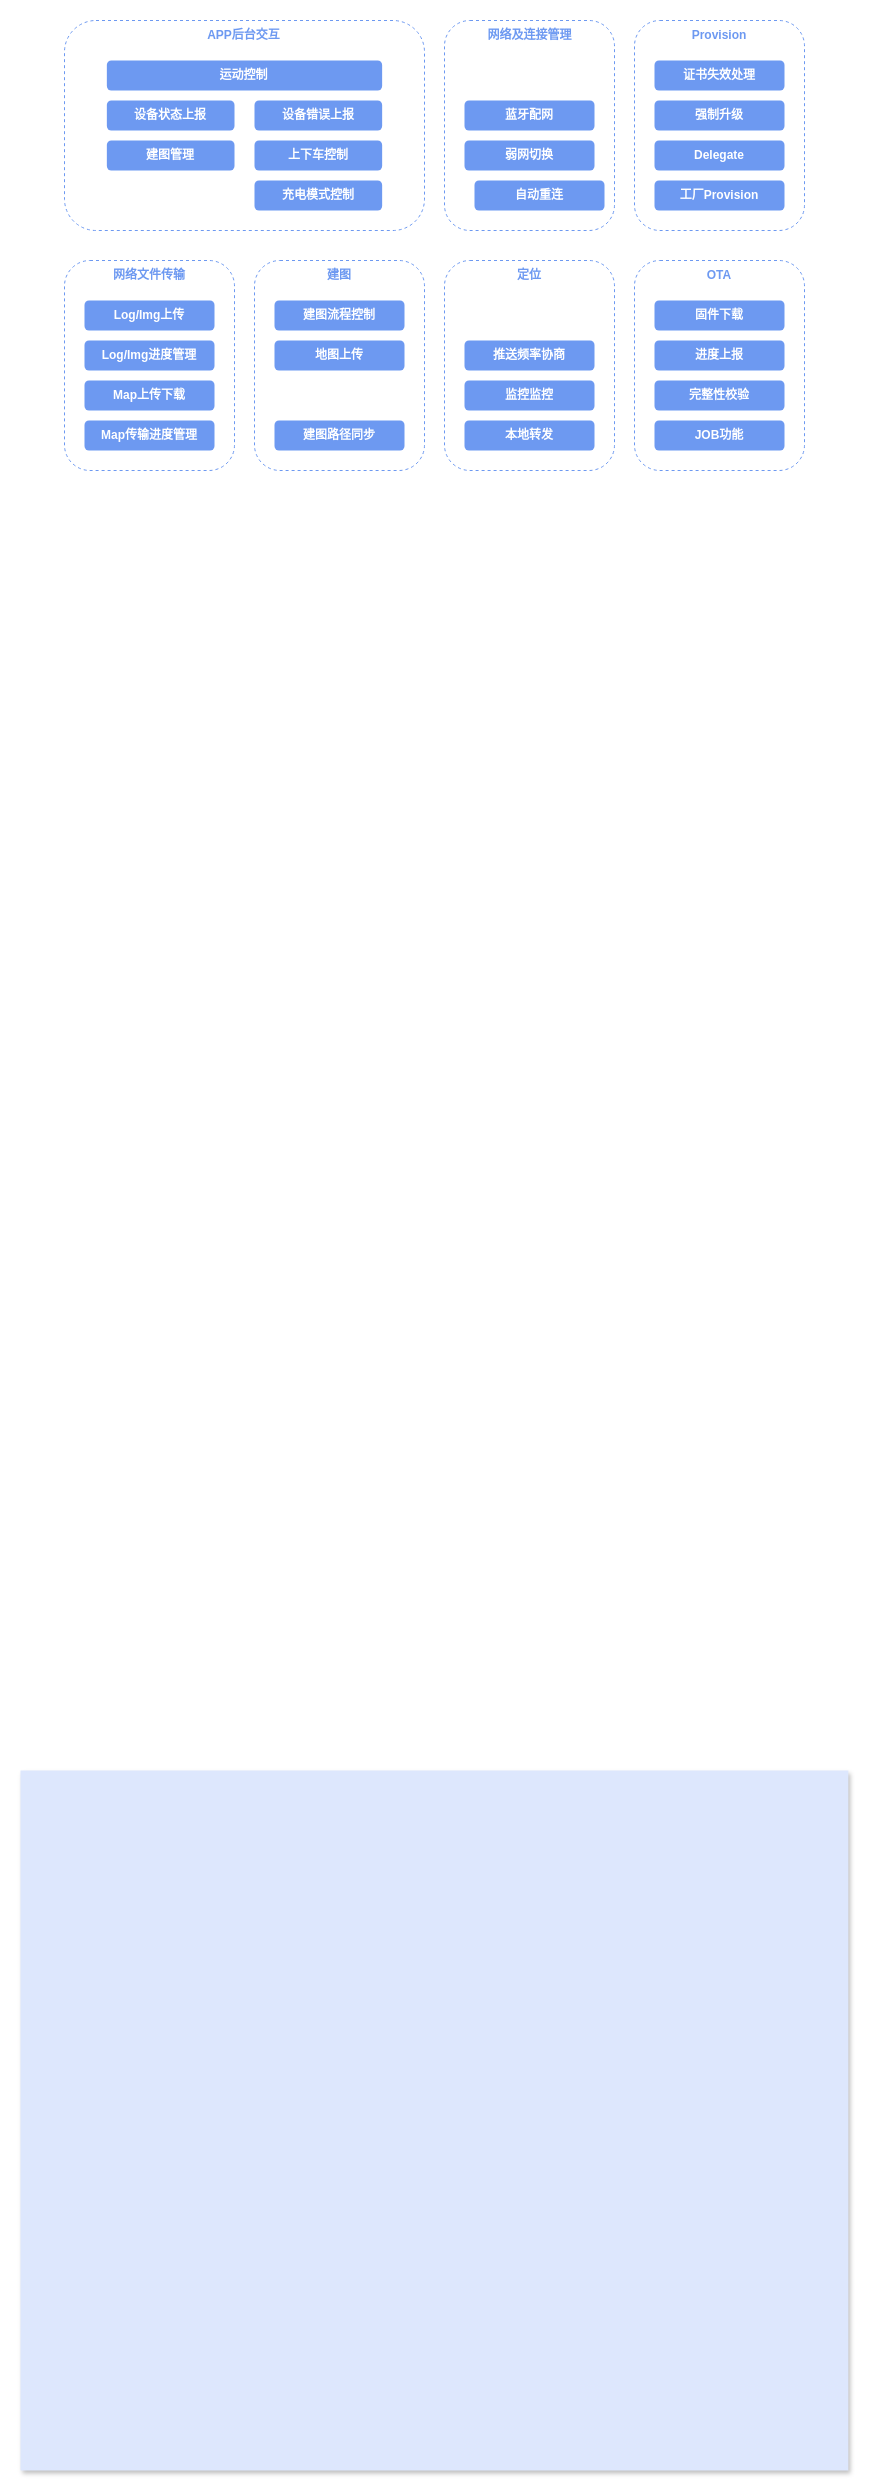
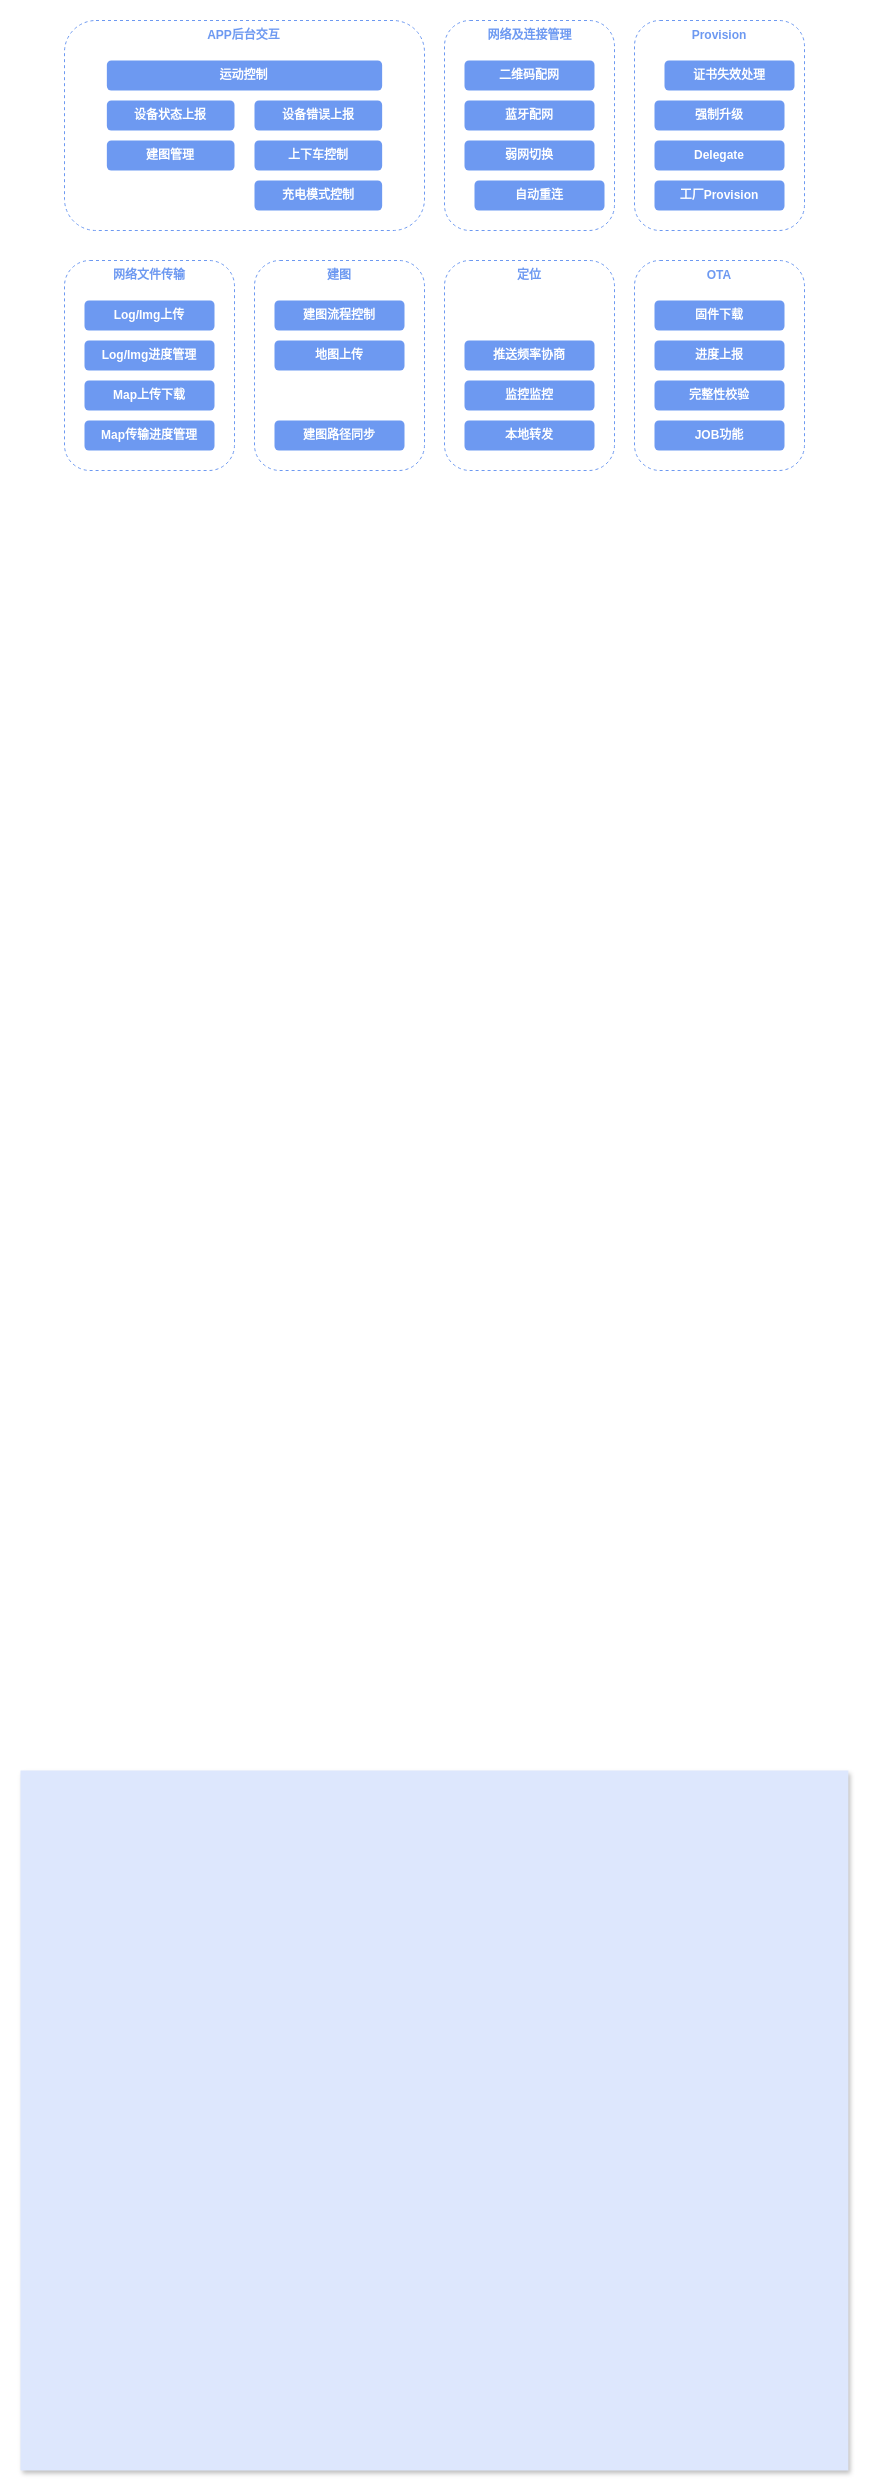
node "二维码配网": added
node "证书失效处理": moved (720, 76) -> (730, 76)
